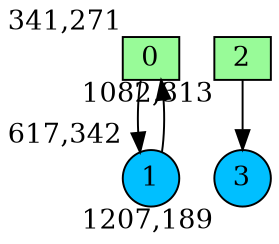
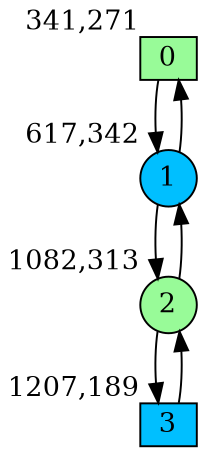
node "2 1082,313": shape box -> circle
node "3 1207,189": shape circle -> box
edge "1 617,342" -> "2 1082,313": added
edge "2 1082,313" -> "1 617,342": added
edge "3 1207,189" -> "2 1082,313": added
